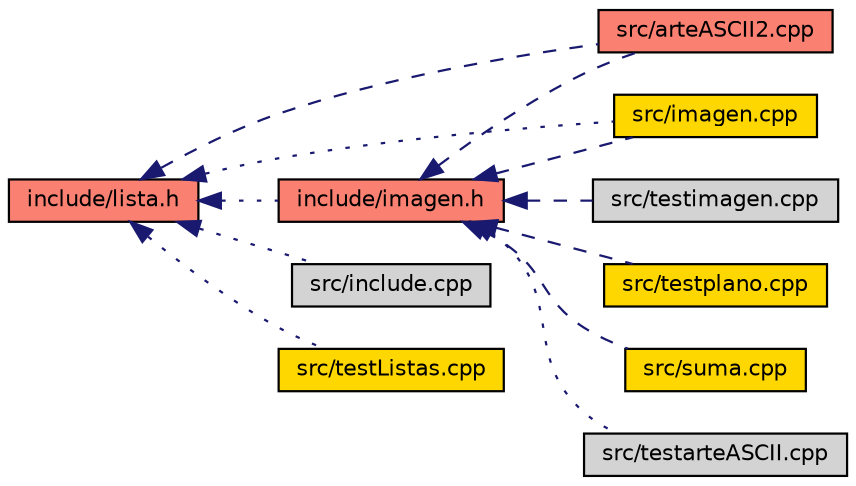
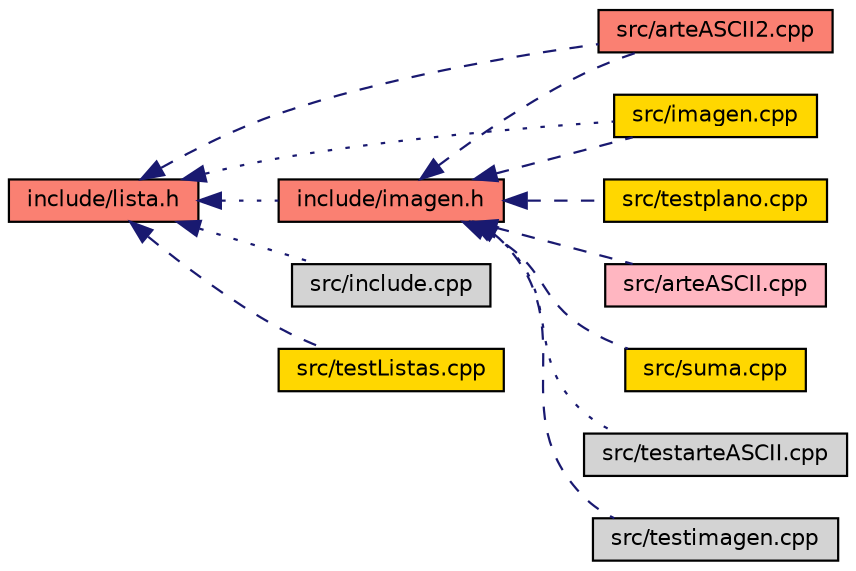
node "src/arteASCII.cpp": added
edge "src/testListas.cpp" -> "include/lista.h": style dotted -> dashed
